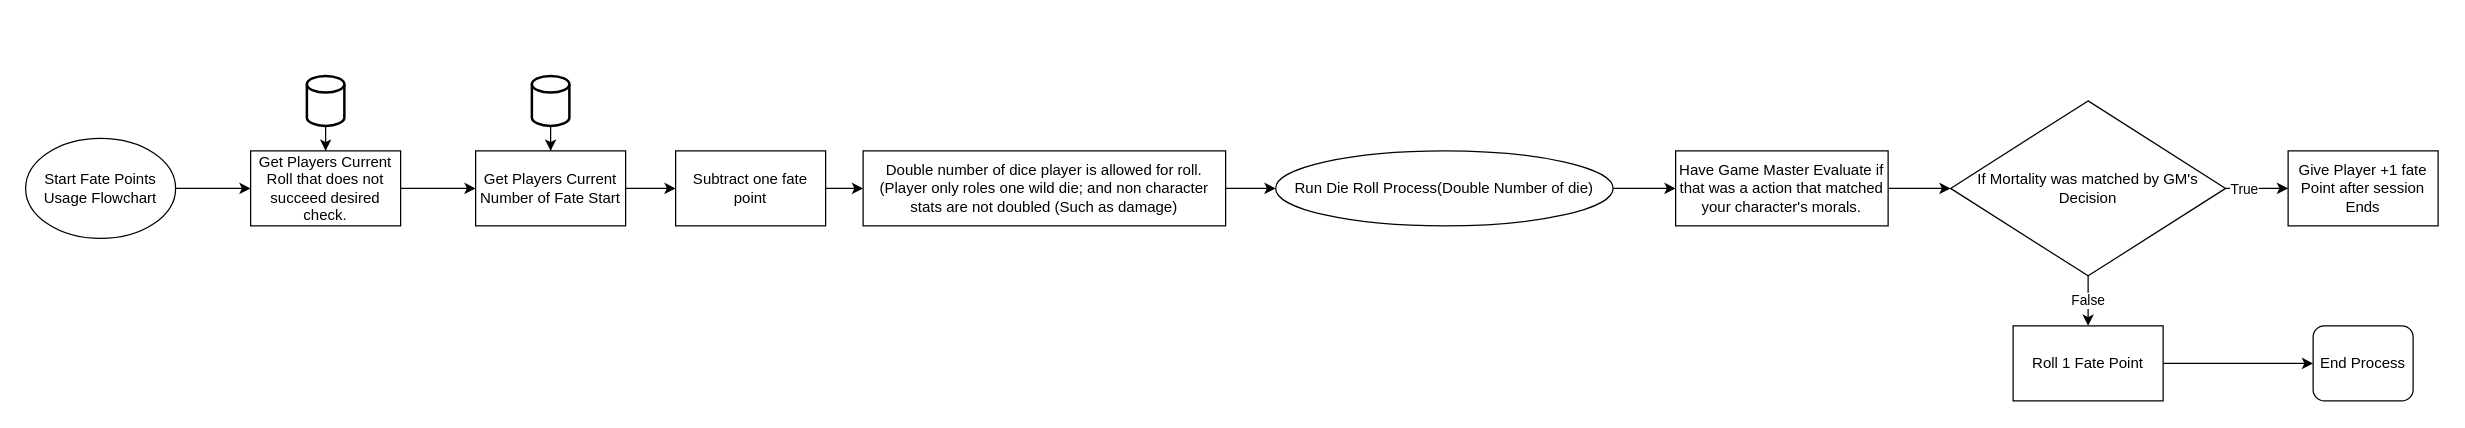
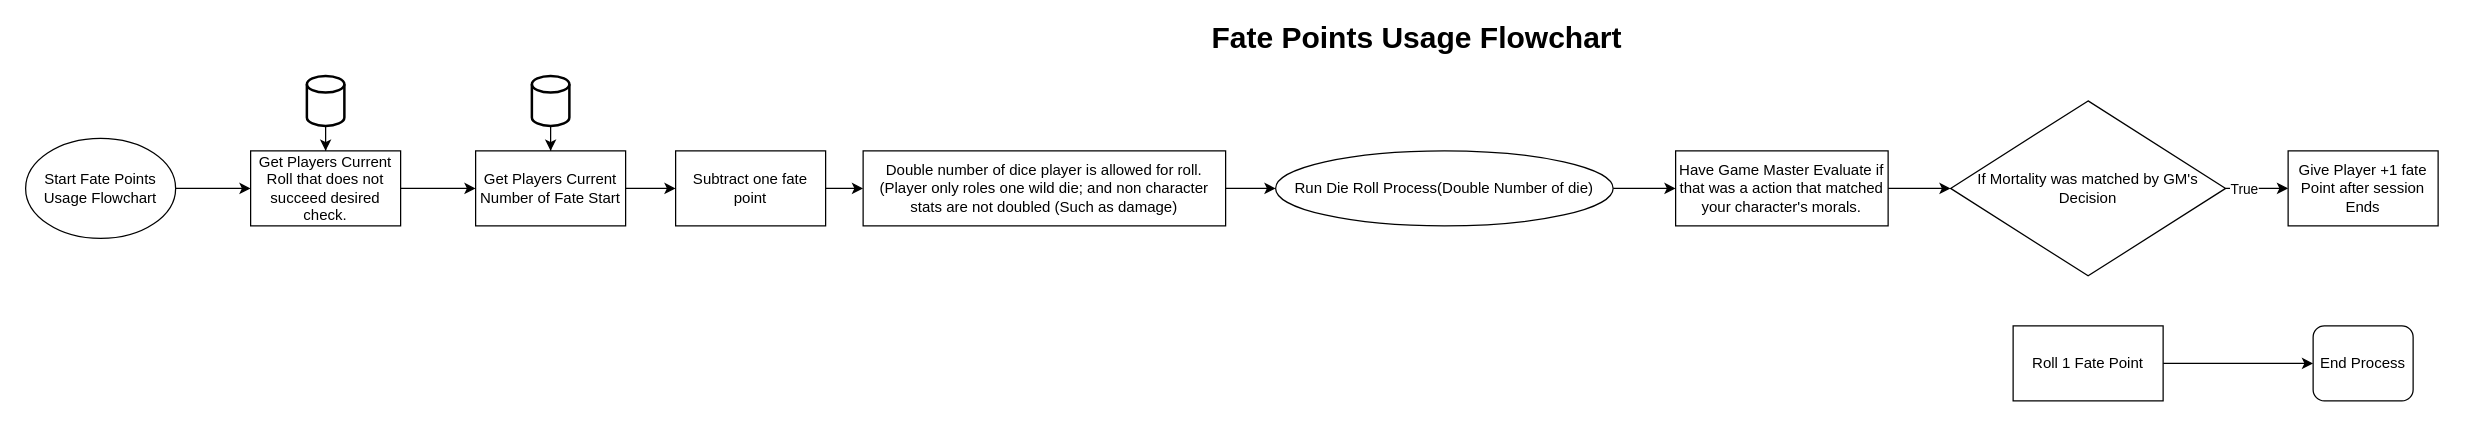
node "Fate Points Usage Flowchart": added
edge "If Mortality was matched by GM's Decision" -> "Roll 1 Fate Point": removed, label "False"
